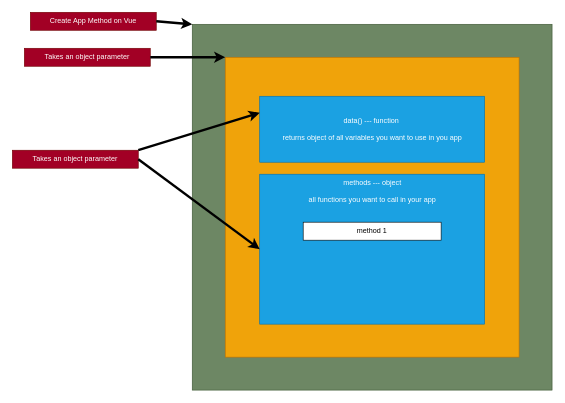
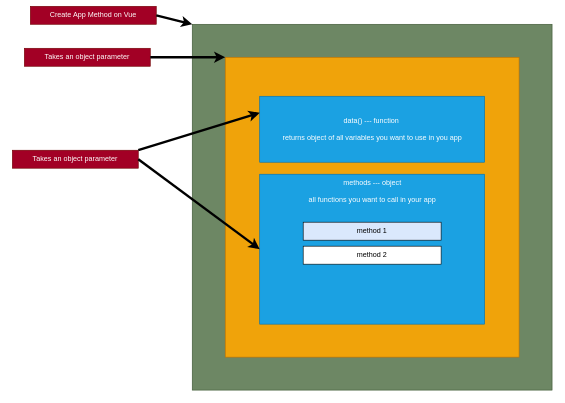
node "Create App Method on Vue": moved (93, 21) -> (93, 15)
node "method 1": fillcolor #ffffff -> #dae8fc
node "method 2": added
